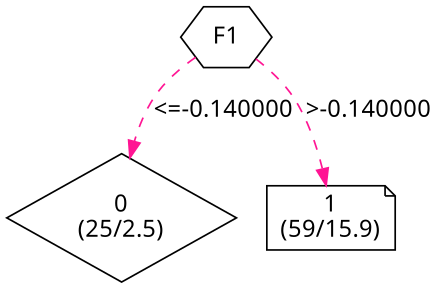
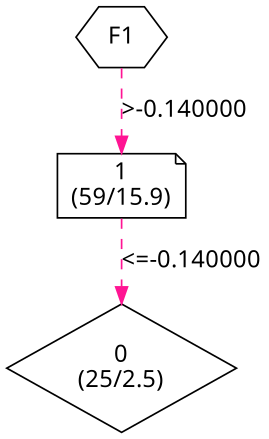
edge "F1" -> "0 (25/2.5)": now "1 (59/15.9)" -> "0 (25/2.5)"
